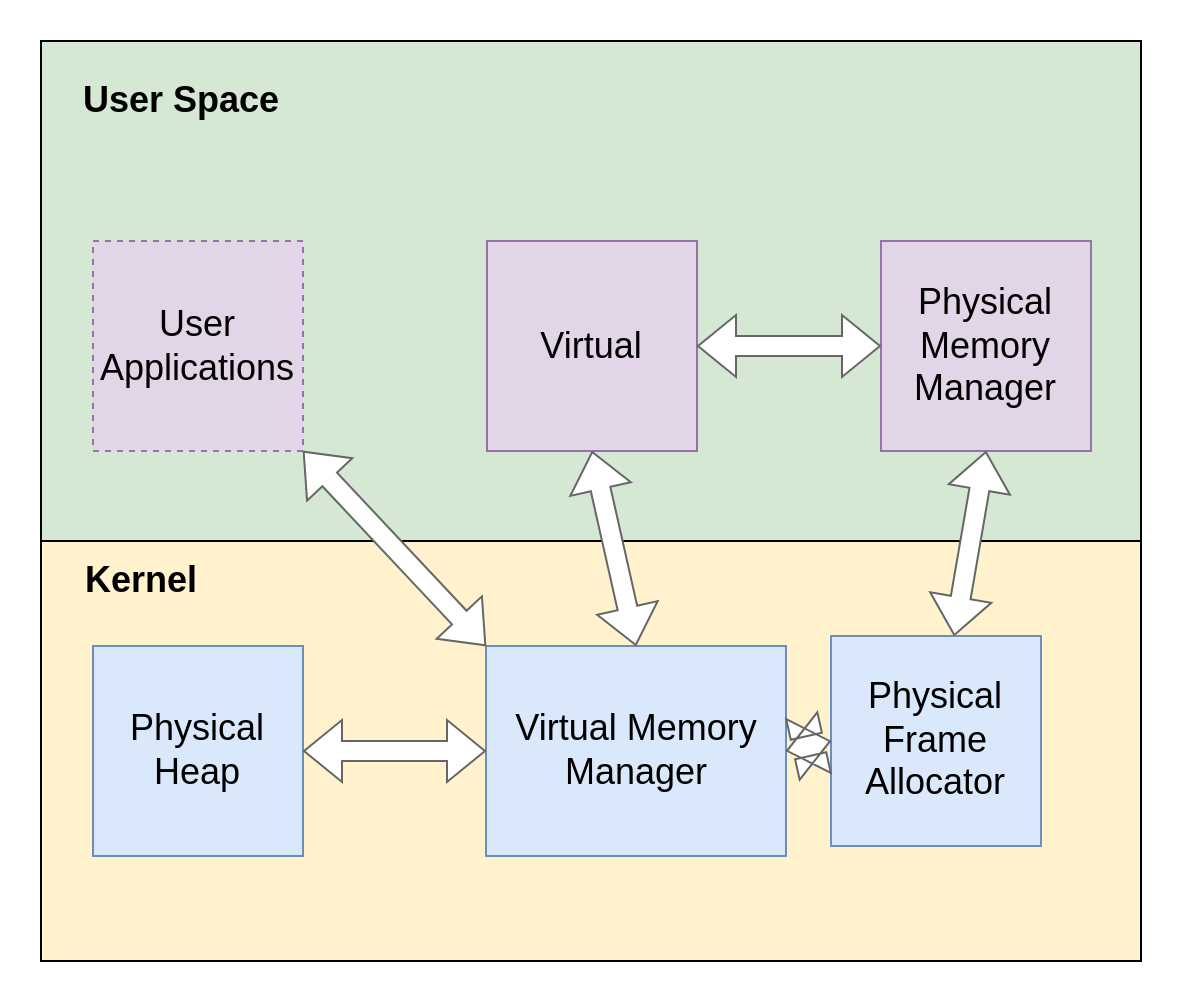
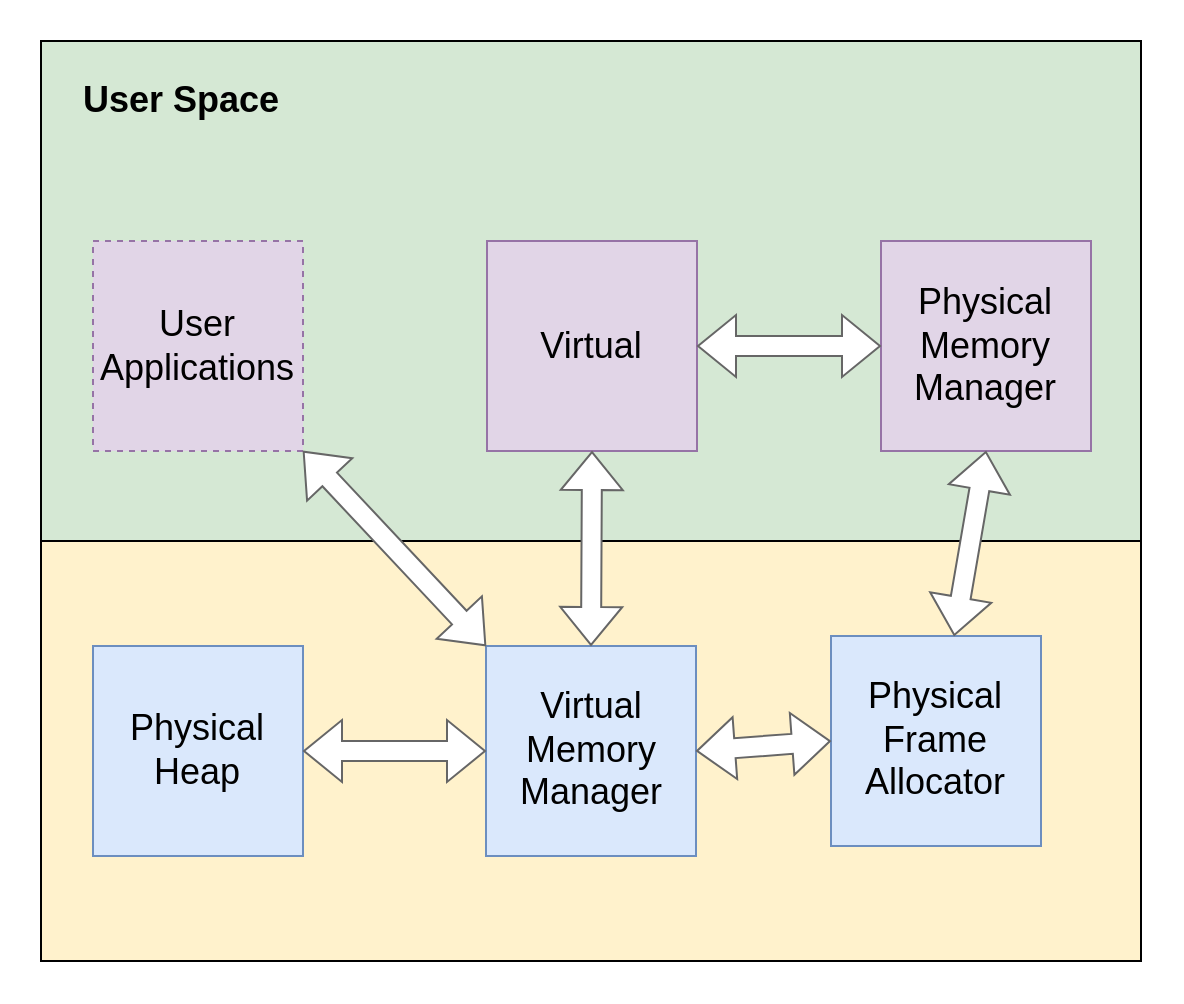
node "Kernel": removed
node "Virtual Memory Manager": size 300x210 -> 210x210
